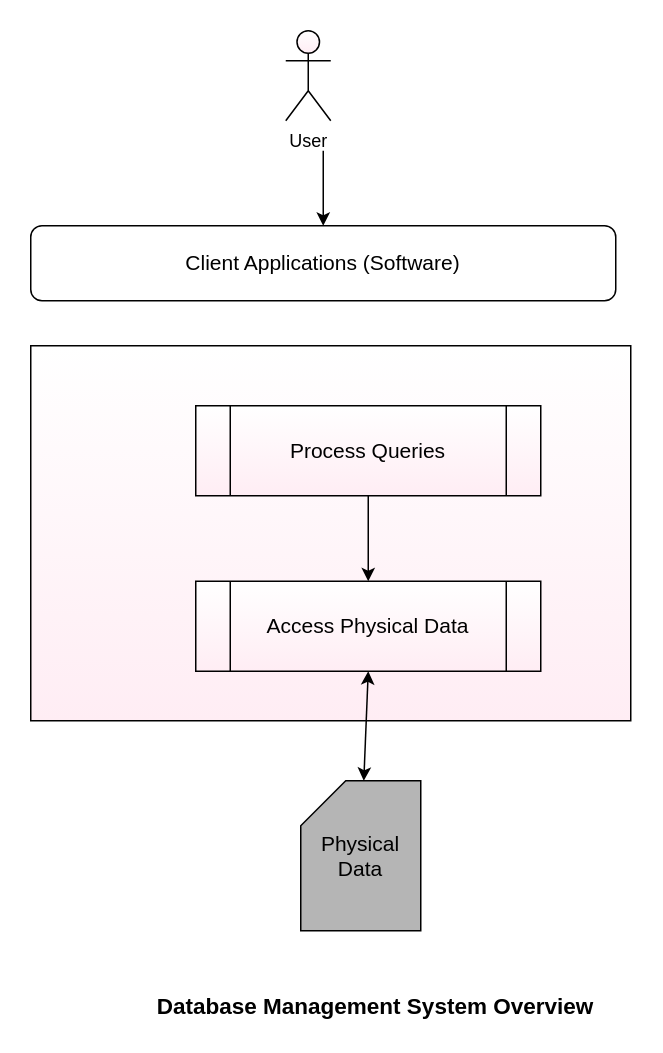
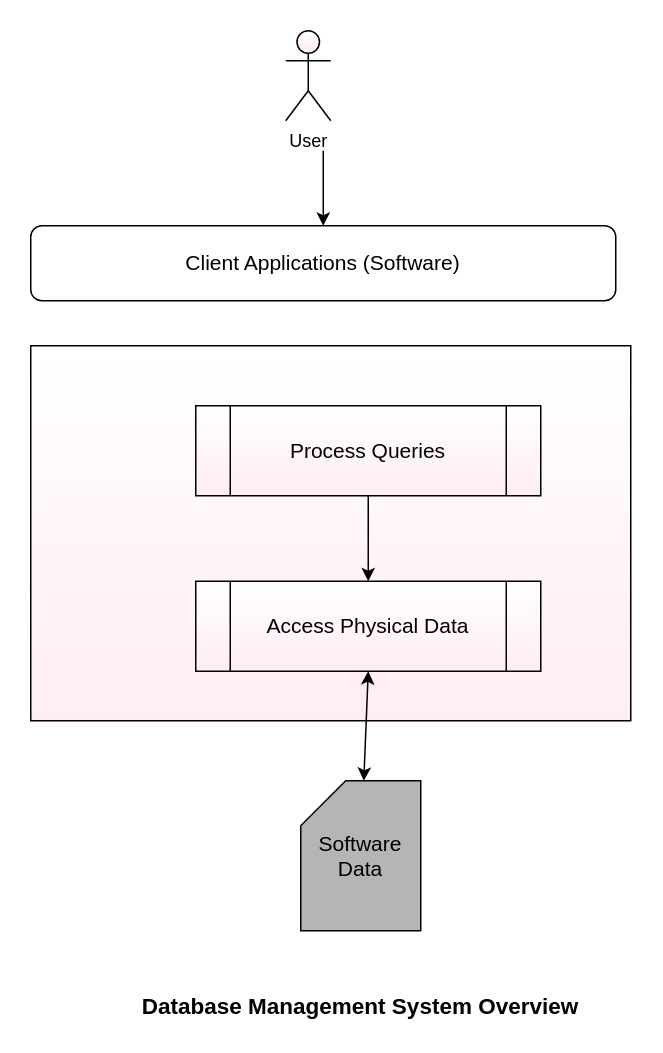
node "Physical Data": label "Physical Data" -> "Software Data"
node "Database Management System Overview": moved (376, 1006) -> (361, 1006)
